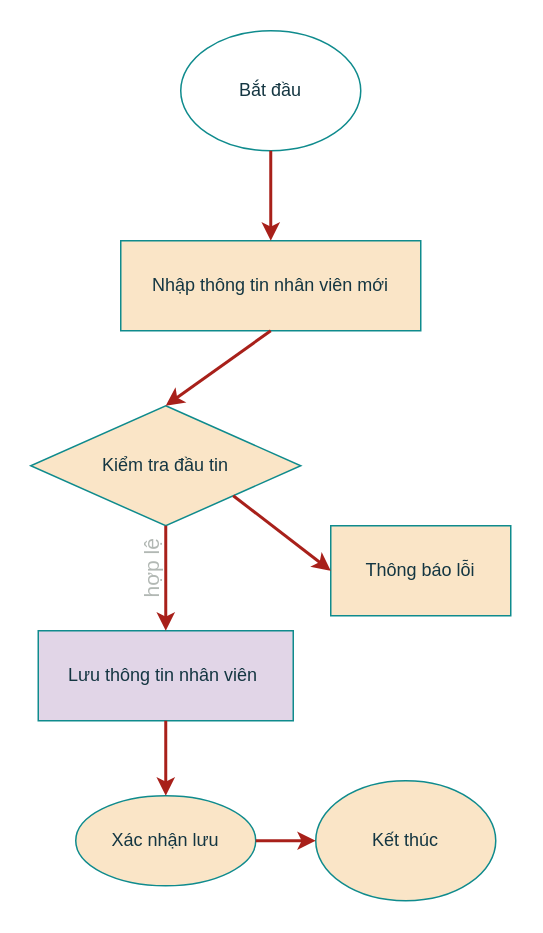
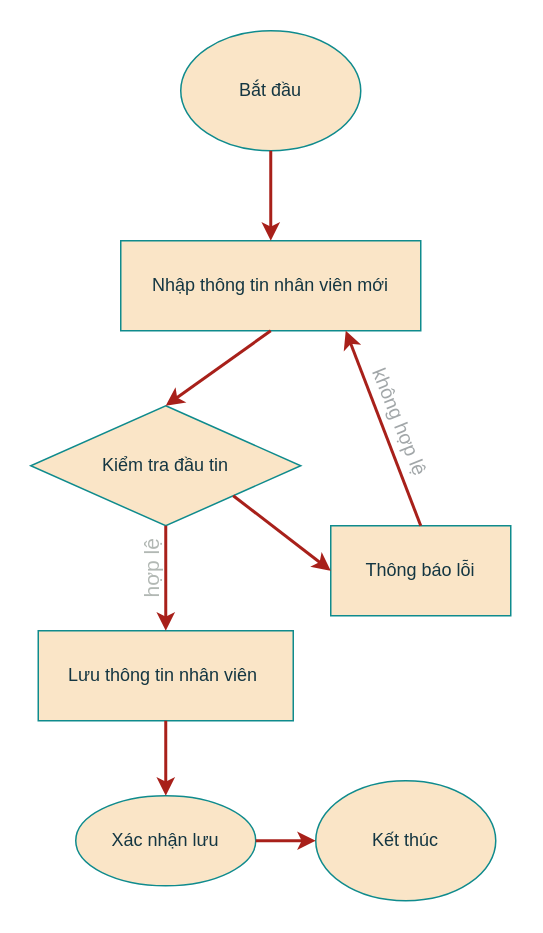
node "Bắt đầu": fillcolor #ffffff -> #fae5c7
edge "Thông báo lỗi" -> "Nhập thông tin nhân viên mới": added, label "không hợp lệ"
node "Lưu thông tin nhân viên": fillcolor #e1d5e7 -> #fae5c7
